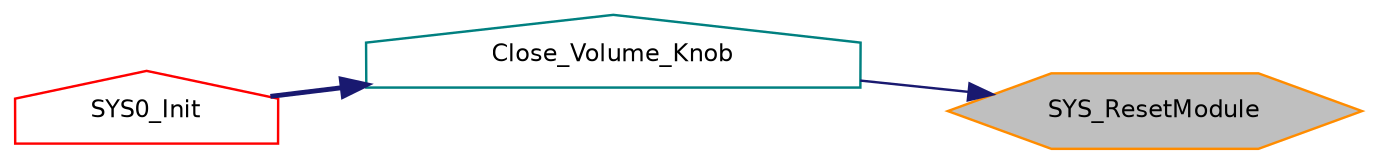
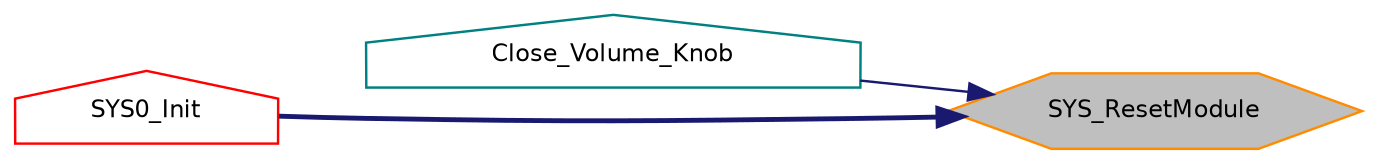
edge "SYS0_Init" -> "Close_Volume_Knob": now "SYS0_Init" -> "SYS_ResetModule"
